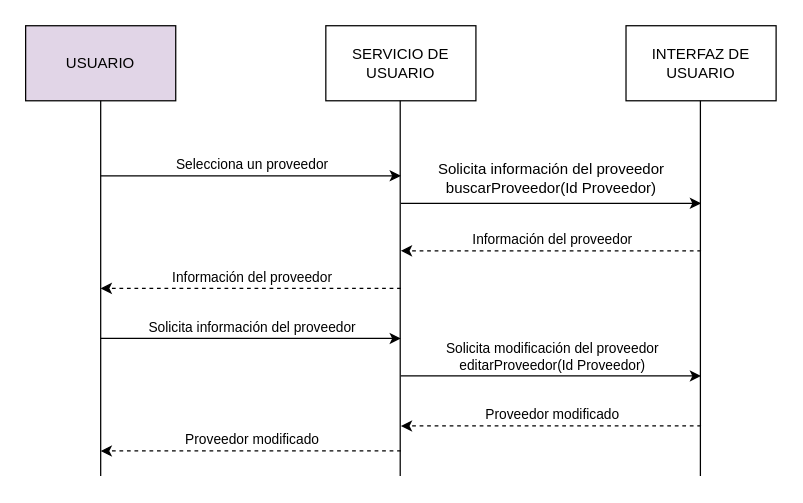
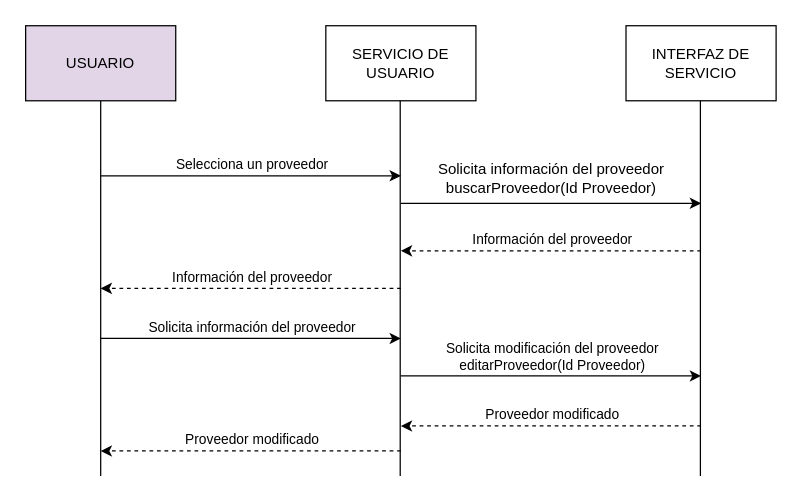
node "INTERFAZ DE USUARIO": label "INTERFAZ DE USUARIO" -> "INTERFAZ DE SERVICIO"
